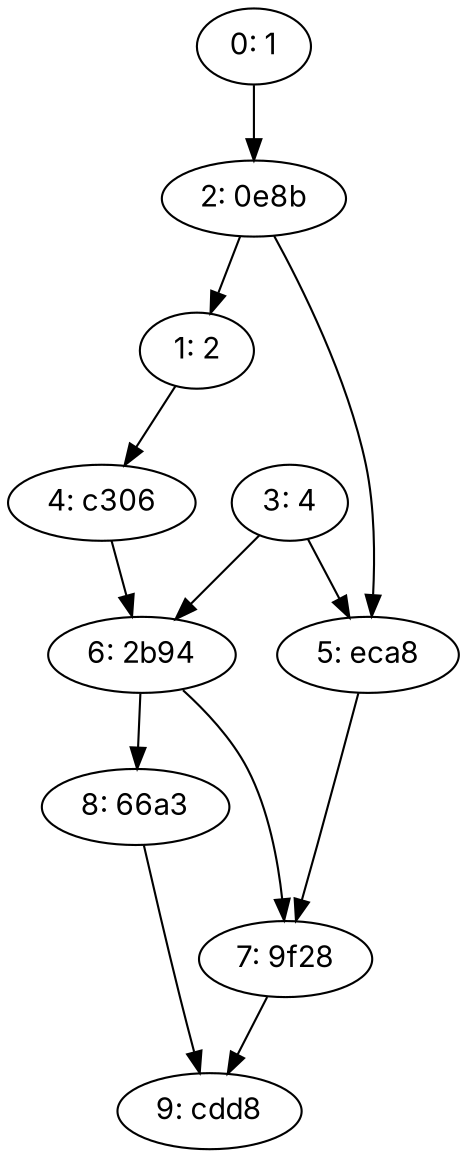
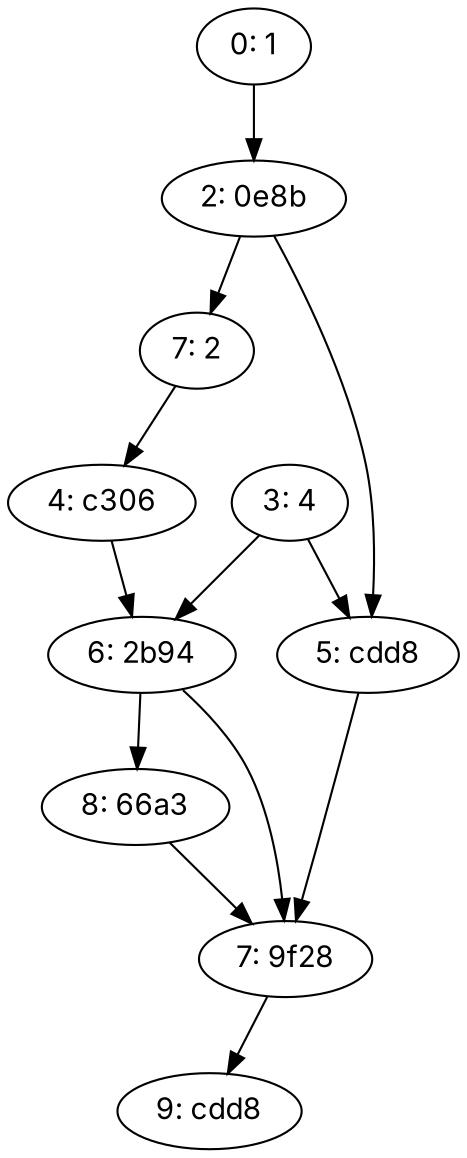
node "1: 2": label "1: 2" -> "7: 2"
node "5: eca8": label "5: eca8" -> "5: cdd8"
edge "8: 66a3" -> "9: cdd8": now "8: 66a3" -> "7: 9f28"
